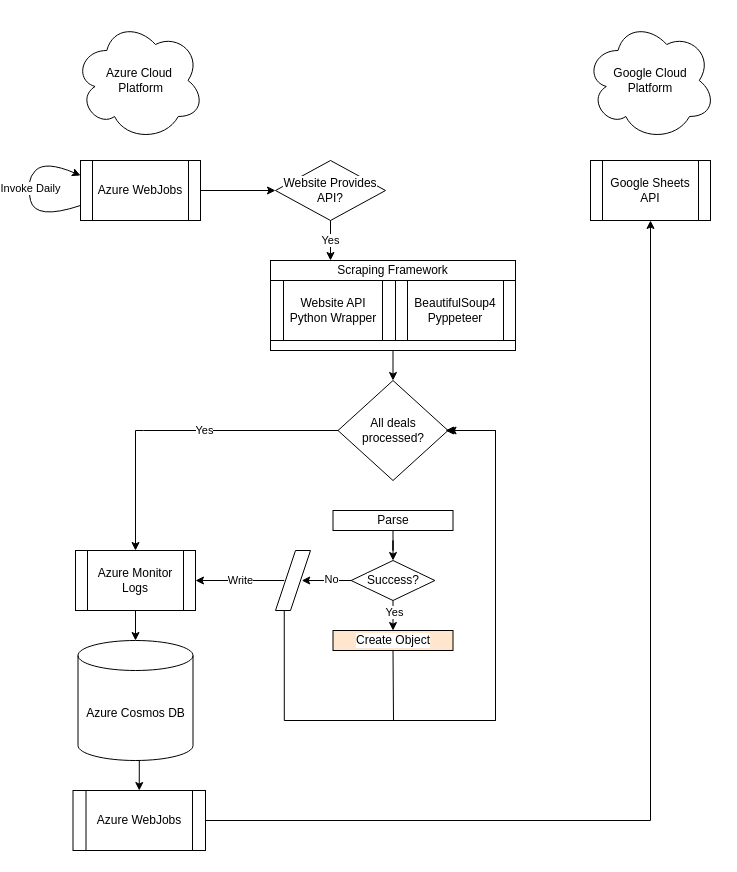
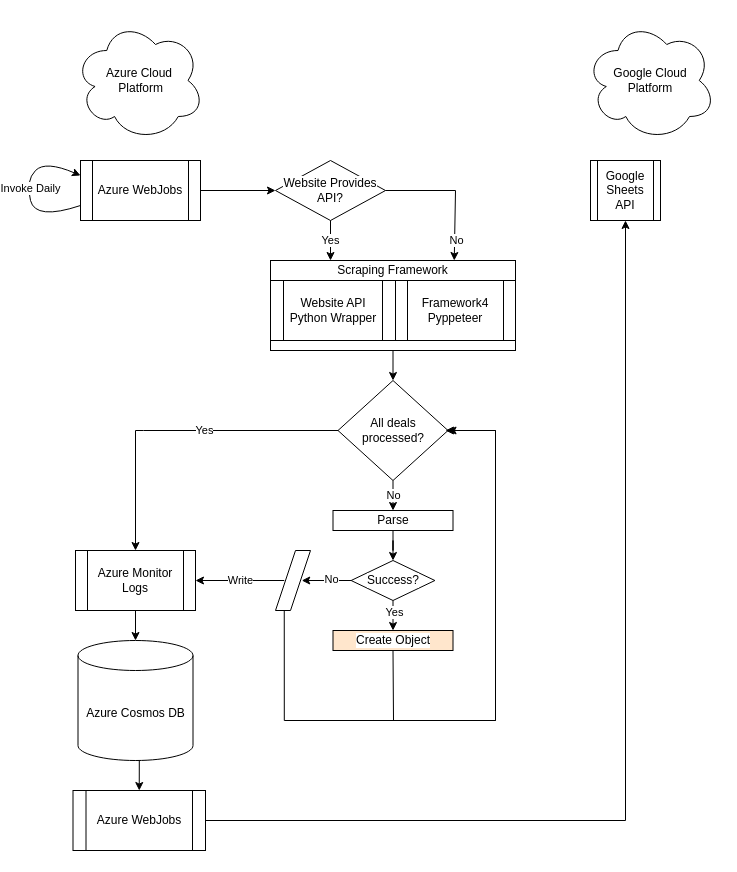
edge "Website Provides API?" -> "Scraping Framework": added, label "No"
node "Google Sheets API": size 120x60 -> 70x60
node "BeautifulSoup4 Pyppeteer": label "BeautifulSoup4 Pyppeteer" -> "Framework4 Pyppeteer"
edge "All deals processed?" -> "Parse": added, label "No"
